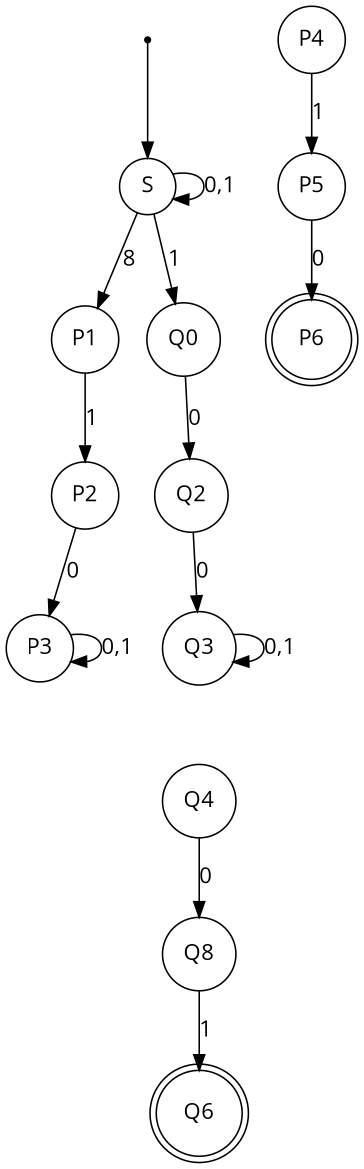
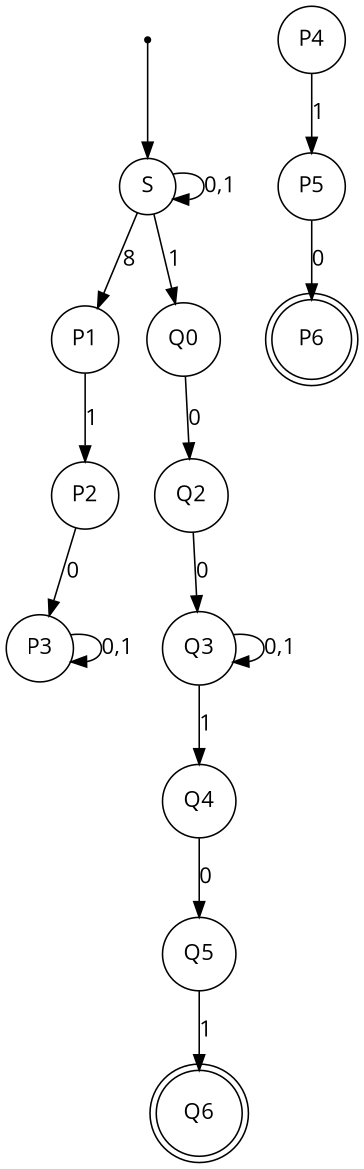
edge "Q3" -> "Q4": added, label "1"
node "Q8": label "Q8" -> "Q5"
